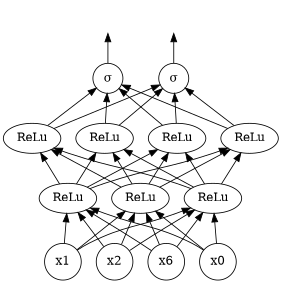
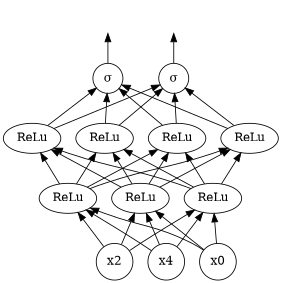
node "x1": removed
node "x6": label "x6" -> "x4"
